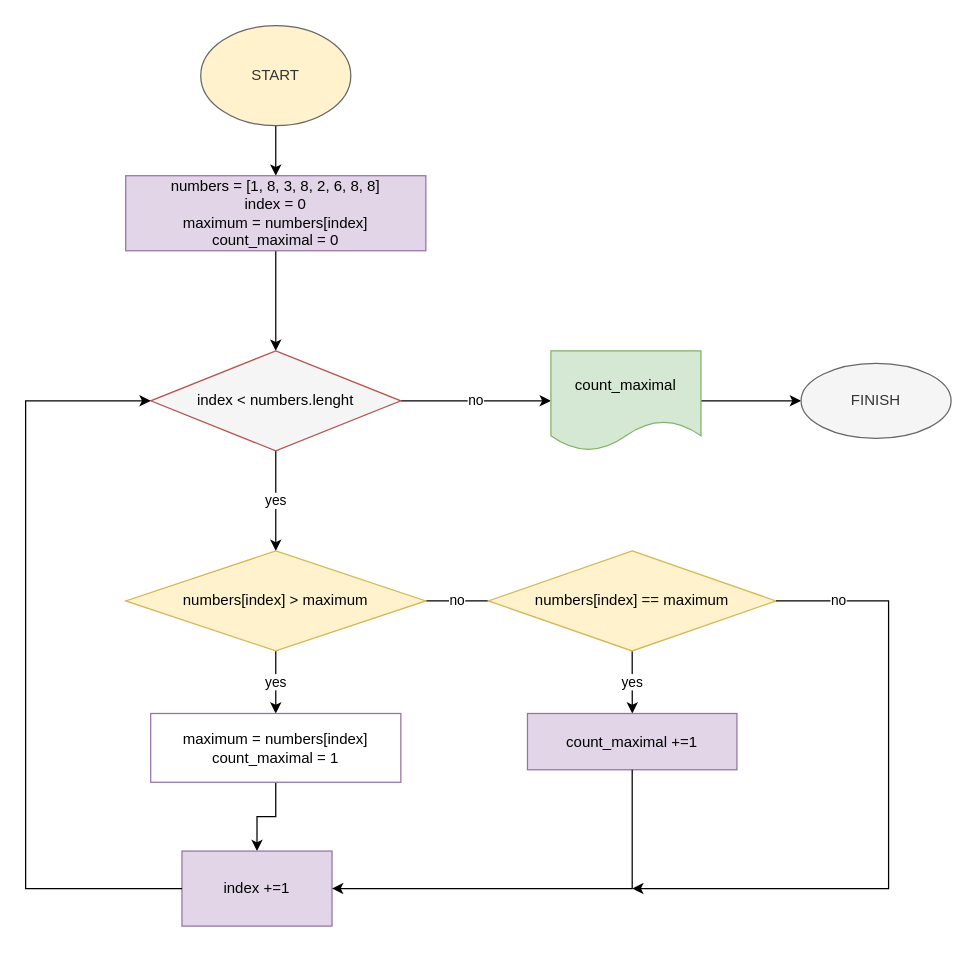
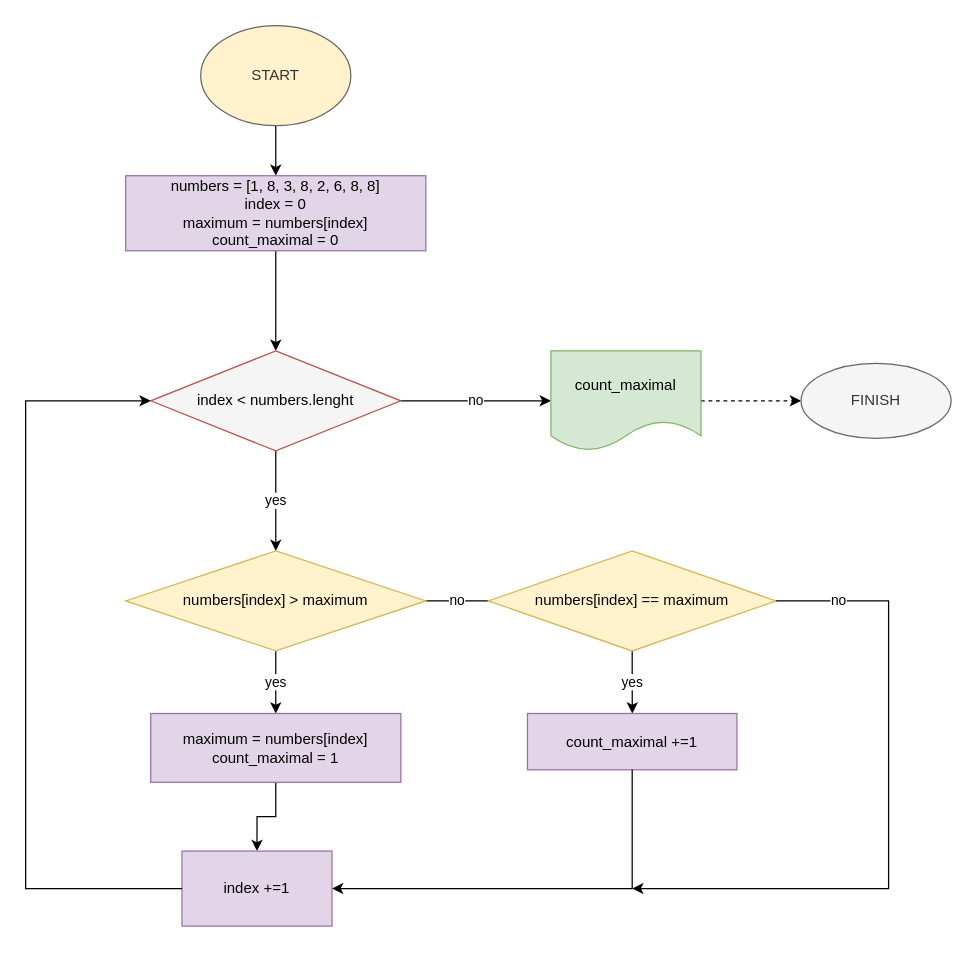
edge "count_maximal" -> "FINISH": style solid -> dashed
node "maximum = numbers[index] count_maximal = 1": fillcolor #ffffff -> #e1d5e7
